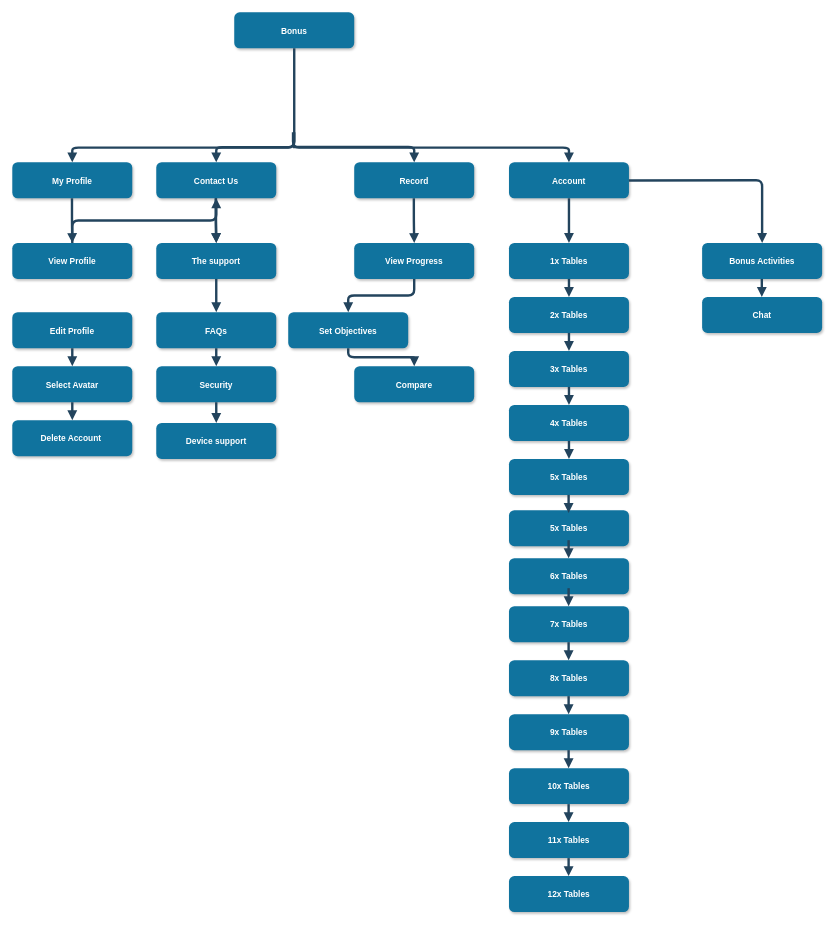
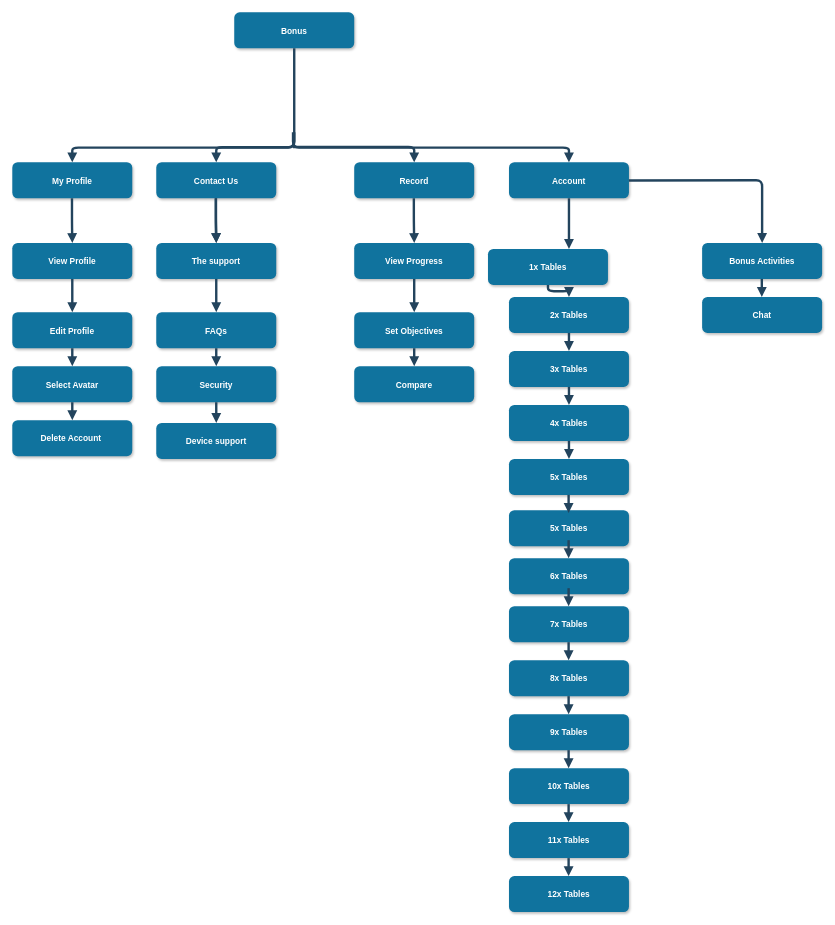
edge "View Profile" -> "Contact Us": now "View Profile" -> "Edit Profile"
node "1x Tables": moved (569, 261) -> (548, 267)
node "Set Objectives": moved (348, 330) -> (414, 330)
